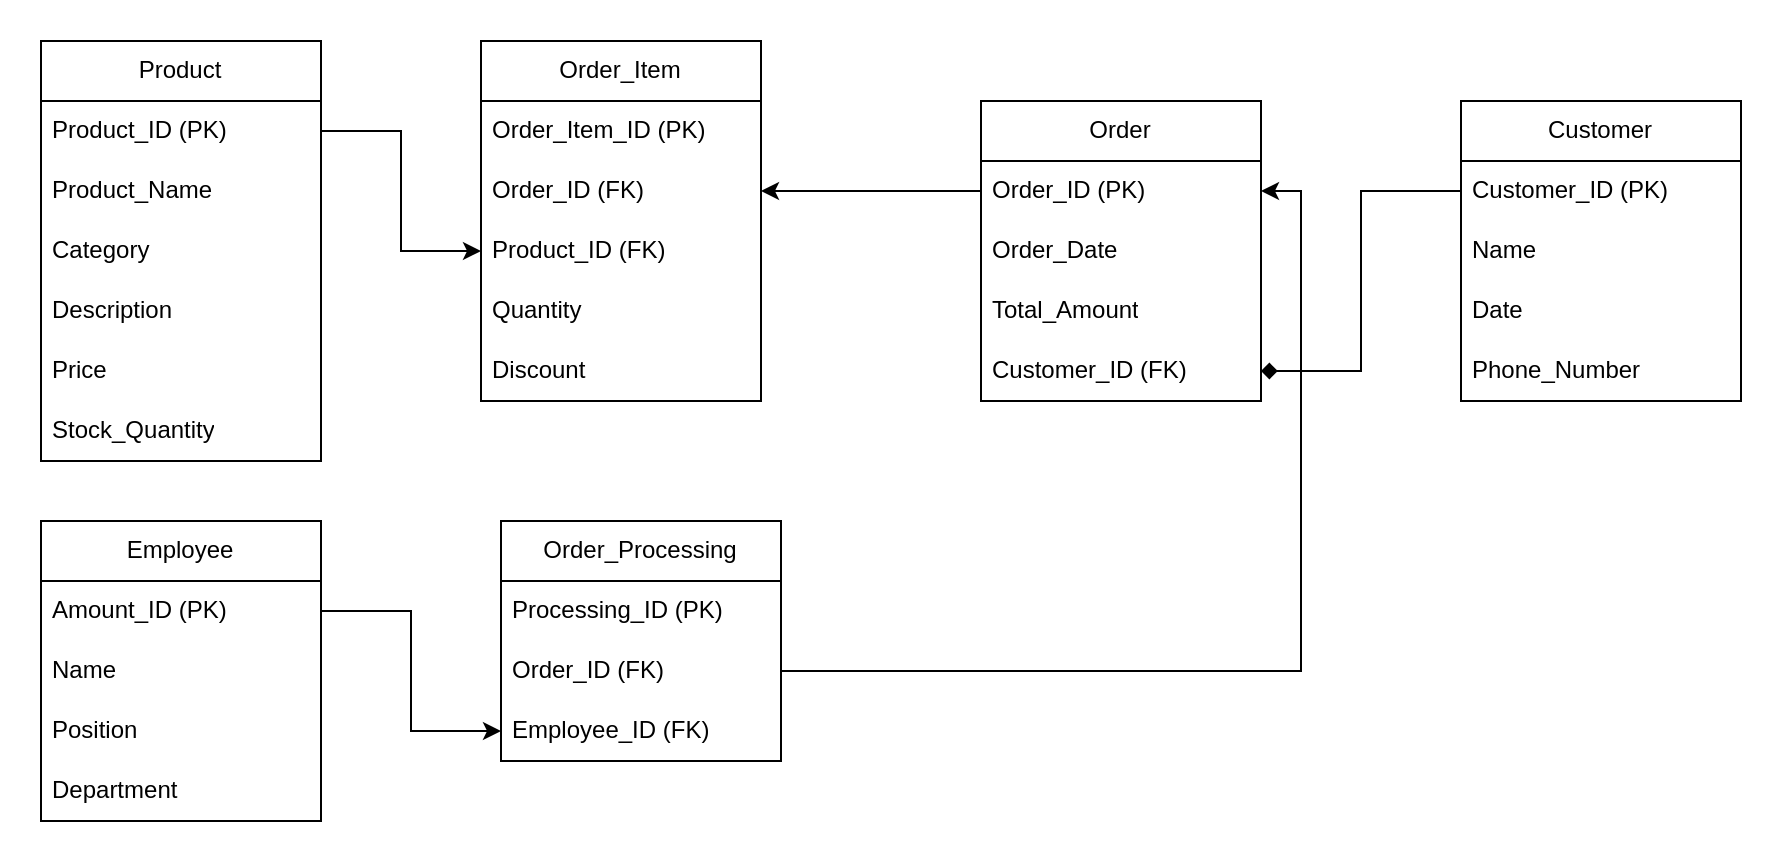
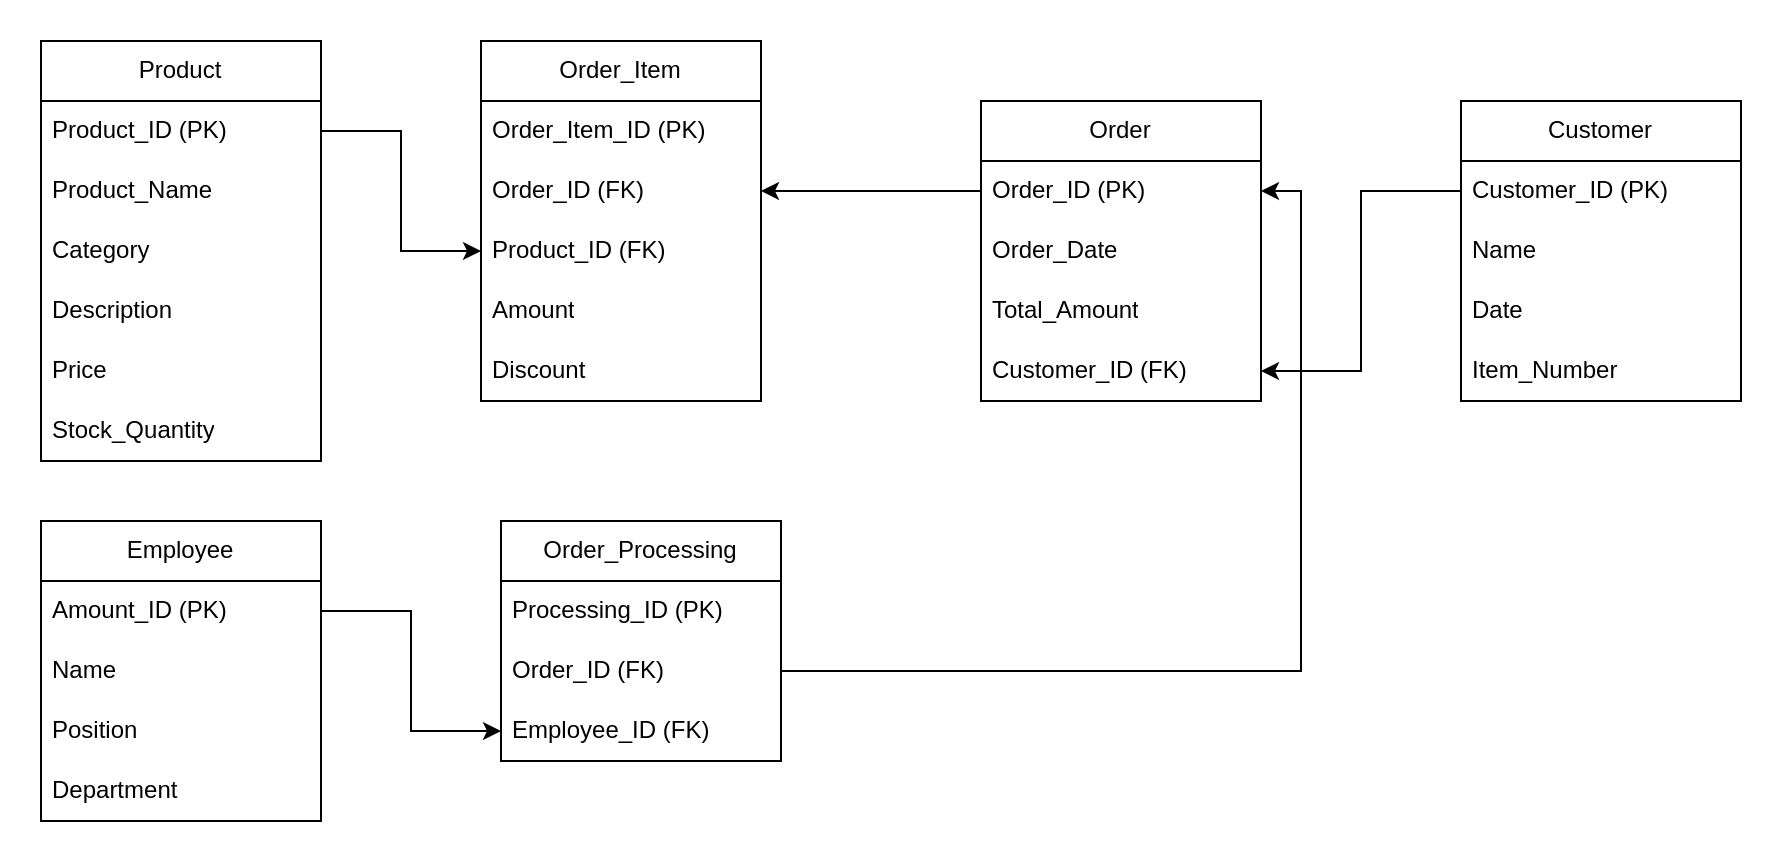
node "Quantity": label "Quantity" -> "Amount"
edge "Customer_ID (PK)" -> "Customer_ID (FK)": arrowhead diamond -> classic
node "Phone_Number": label "Phone_Number" -> "Item_Number"
